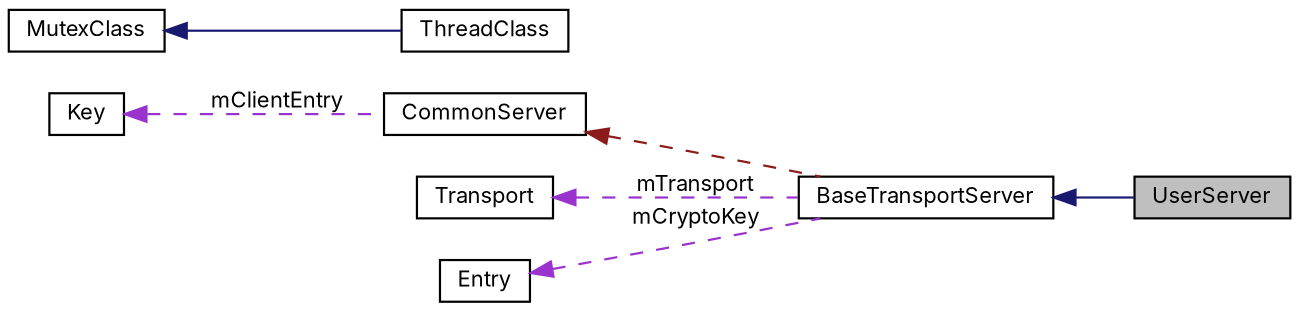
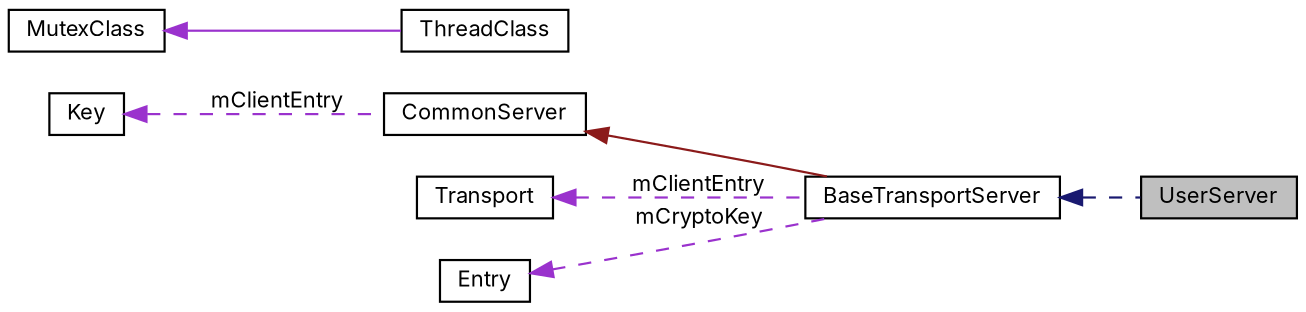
edge "ThreadClass" -> "MutexClass": color midnightblue -> darkorchid3
edge "BaseTransportServer" -> "CommonServer": style dashed -> solid
edge "BaseTransportServer" -> "Transport": label " mTransport" -> " mClientEntry"
edge "UserServer" -> "BaseTransportServer": style solid -> dashed
